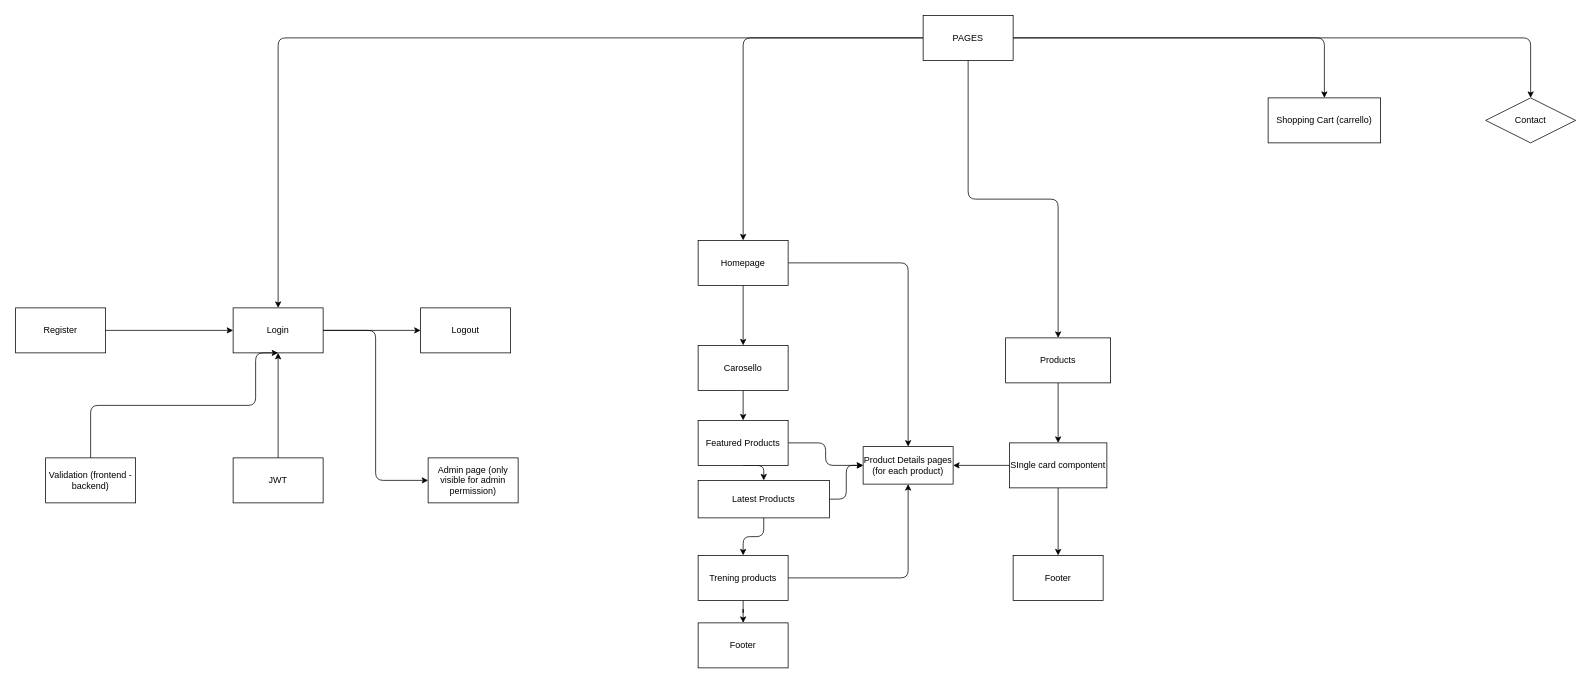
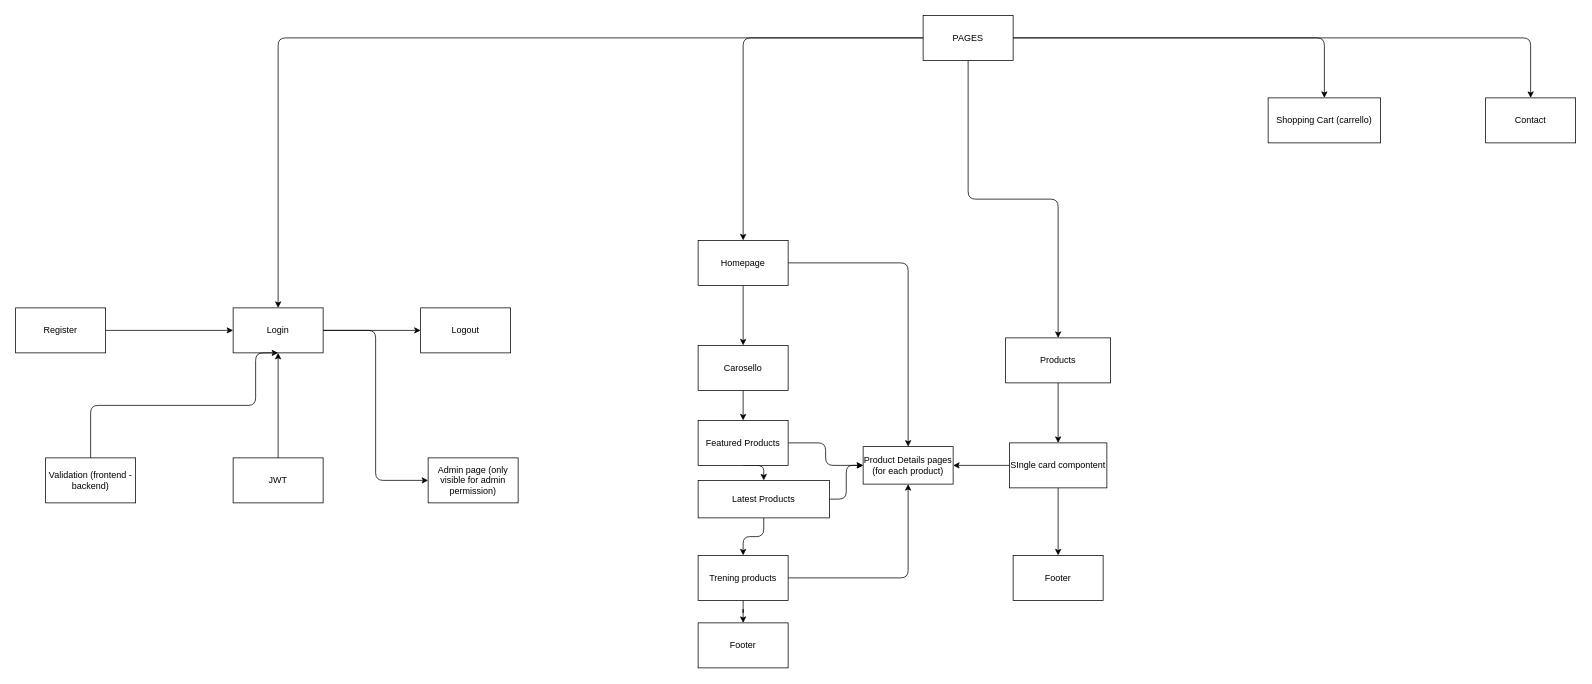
node "Contact": shape diamond -> rectangle
